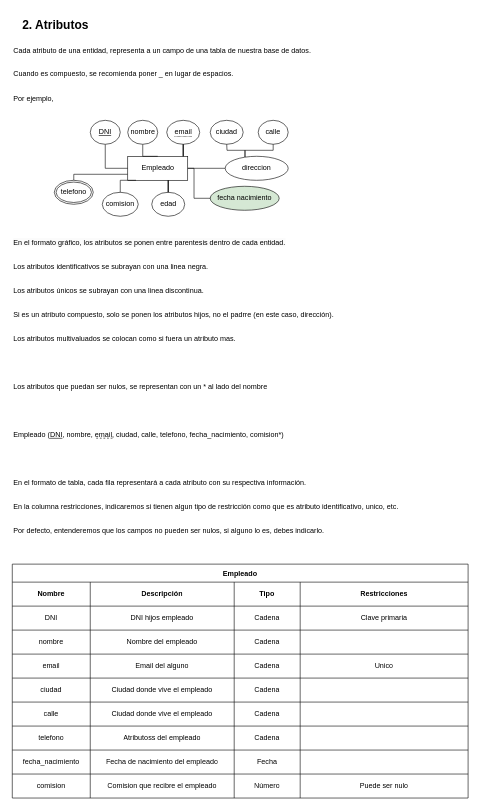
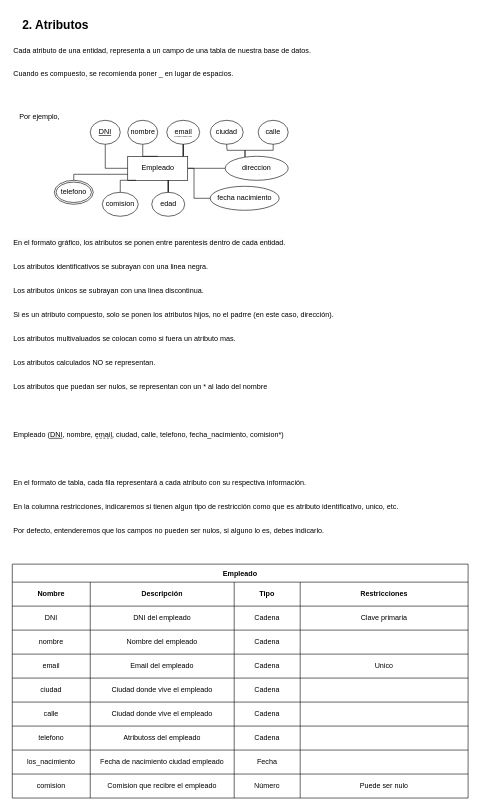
node "Por ejemplo,": moved (39, 99) -> (45, 117)
node "fecha nacimiento": fillcolor #d5e8d4 -> #ffffff
node "Los atributos calculados NO se representan.": added
node "DNI hijos empleado": label "DNI hijos empleado" -> "DNI del empleado"
node "Email del alguno": label "Email del alguno" -> "Email del empleado"
node "fecha_nacimiento": label "fecha_nacimiento" -> "los_nacimiento"
node "Fecha de nacimiento del empleado": label "Fecha de nacimiento del empleado" -> "Fecha de nacimiento ciudad empleado"
